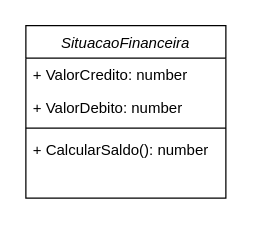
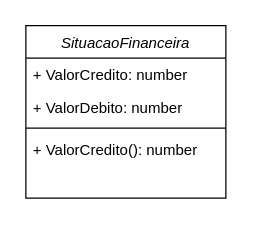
node "+ CalcularSaldo(): number": label "+ CalcularSaldo(): number" -> "+ ValorCredito(): number"
